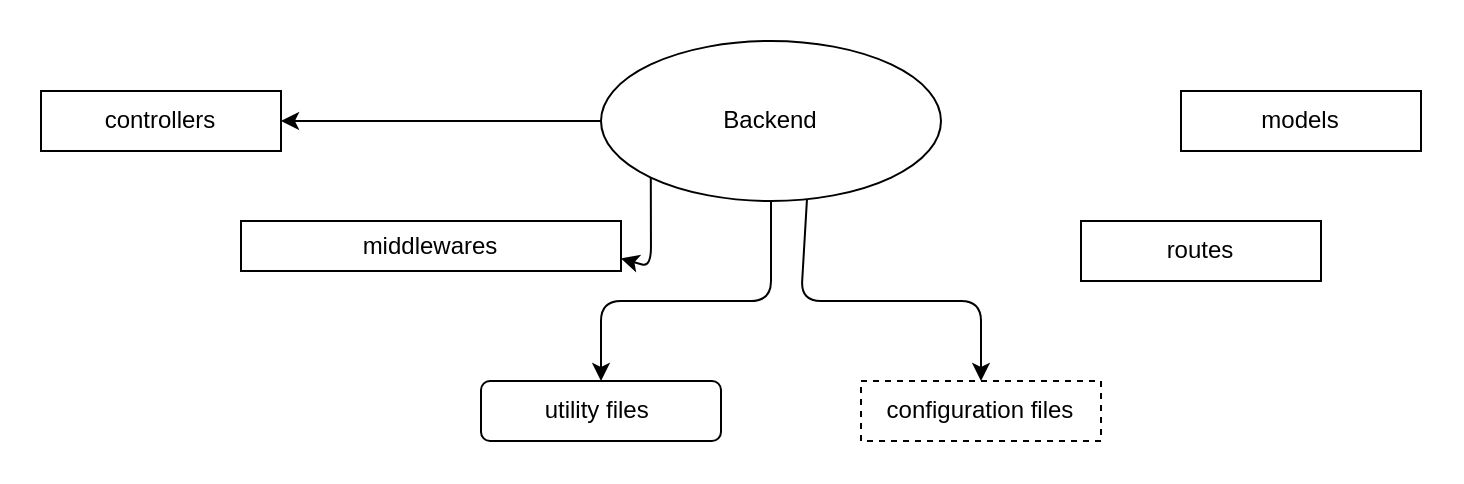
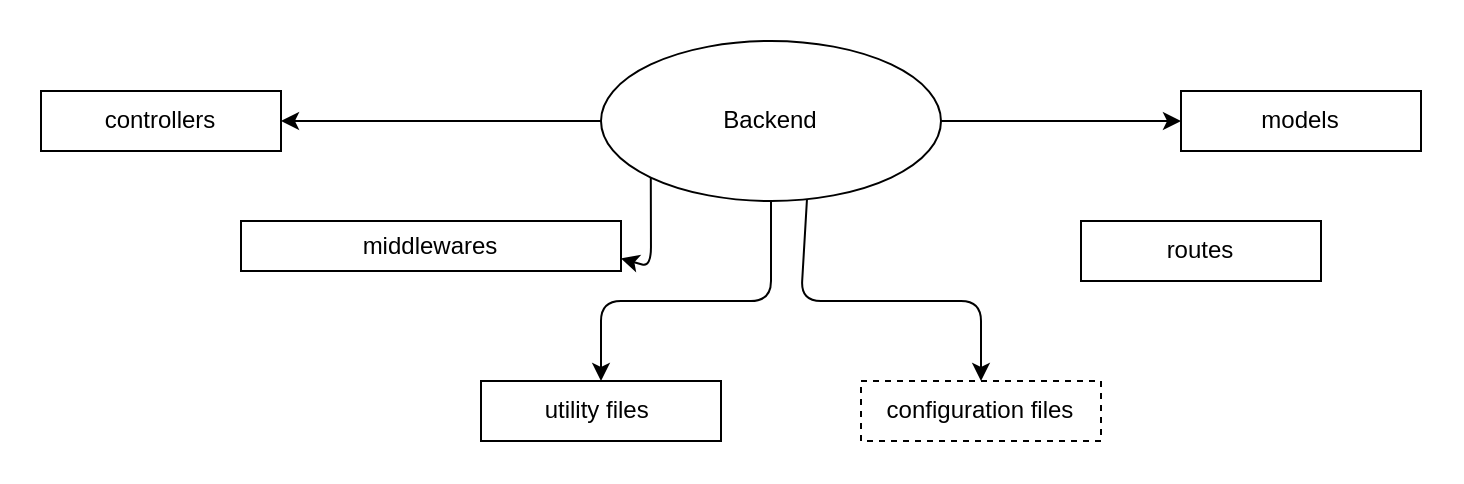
edge "Backend" -> "models": added
node "utility files": shape rounded rectangle -> rectangle
